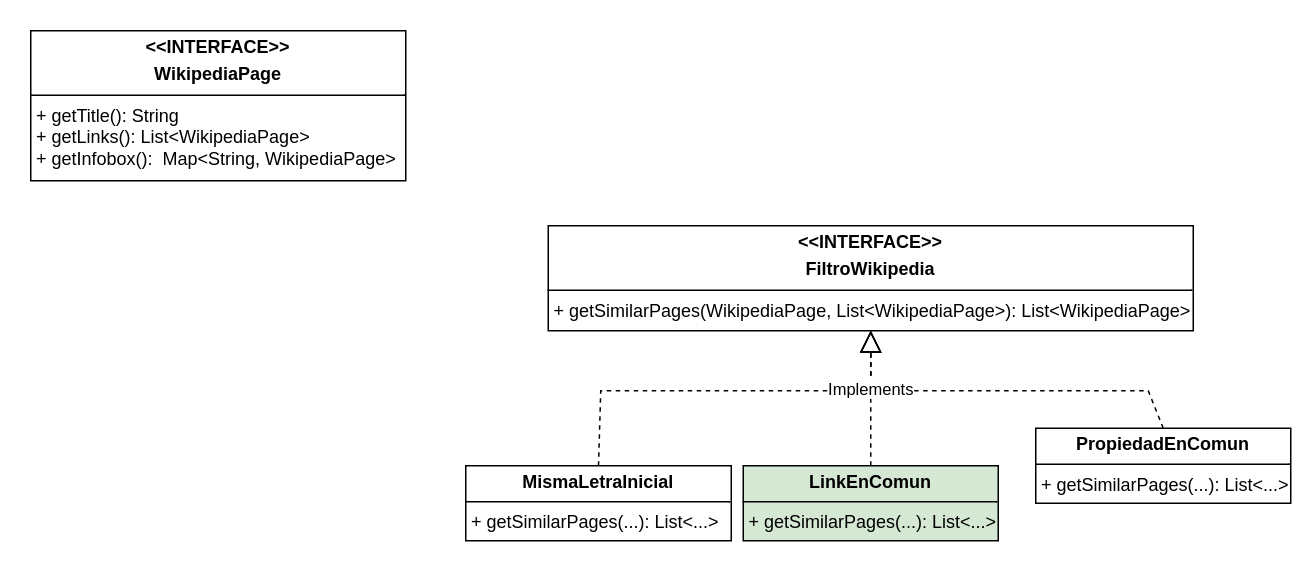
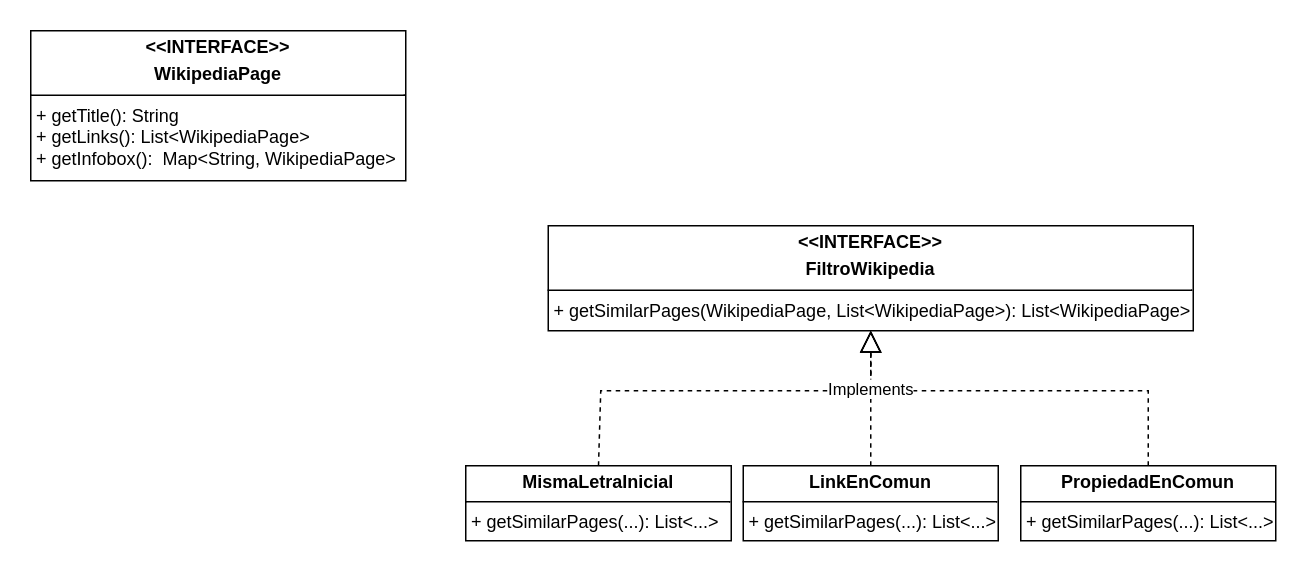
node "PropiedadEnComun + getSimilarPages(...): List<...>": moved (1163, 466) -> (1148, 503)
node "LinkEnComun + getSimilarPages(...): List<...>": fillcolor #d5e8d4 -> #ffffff
